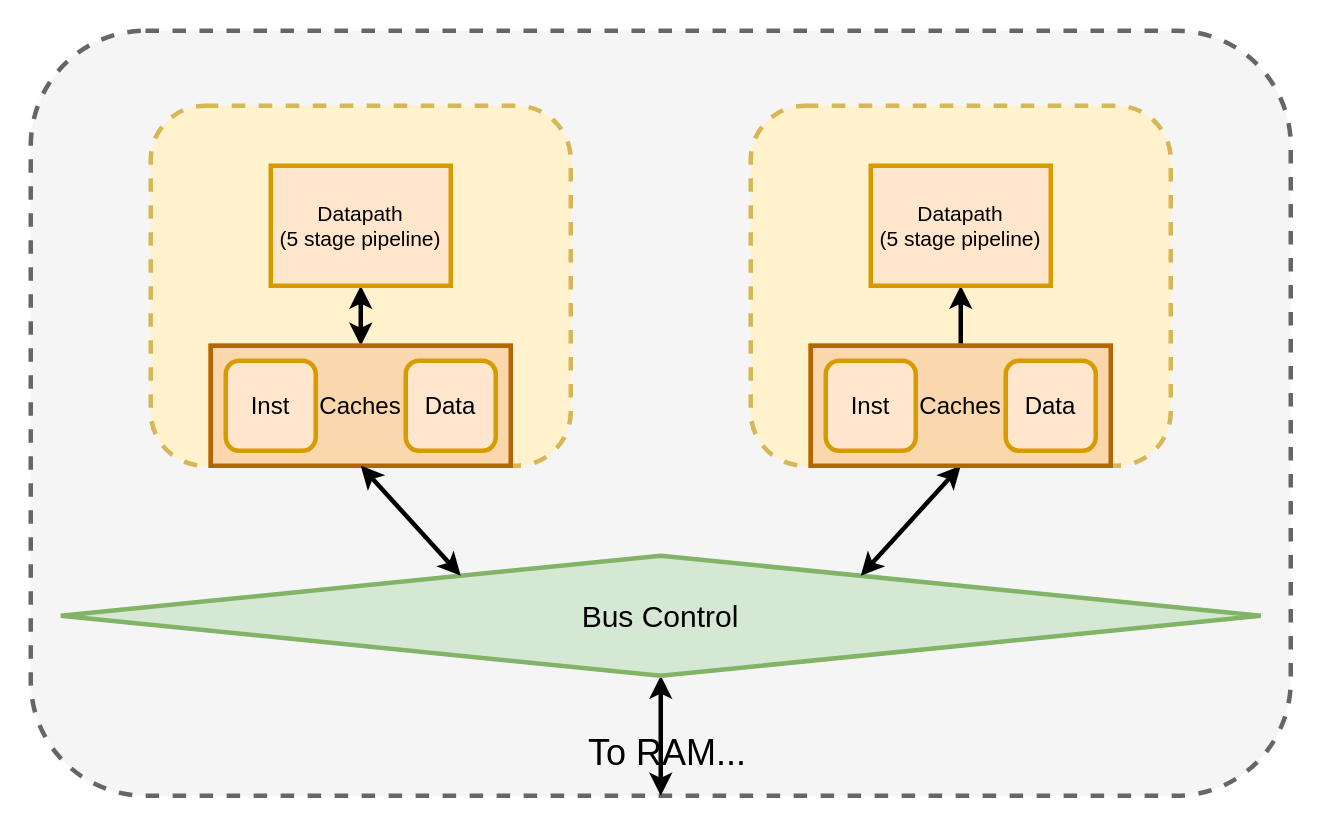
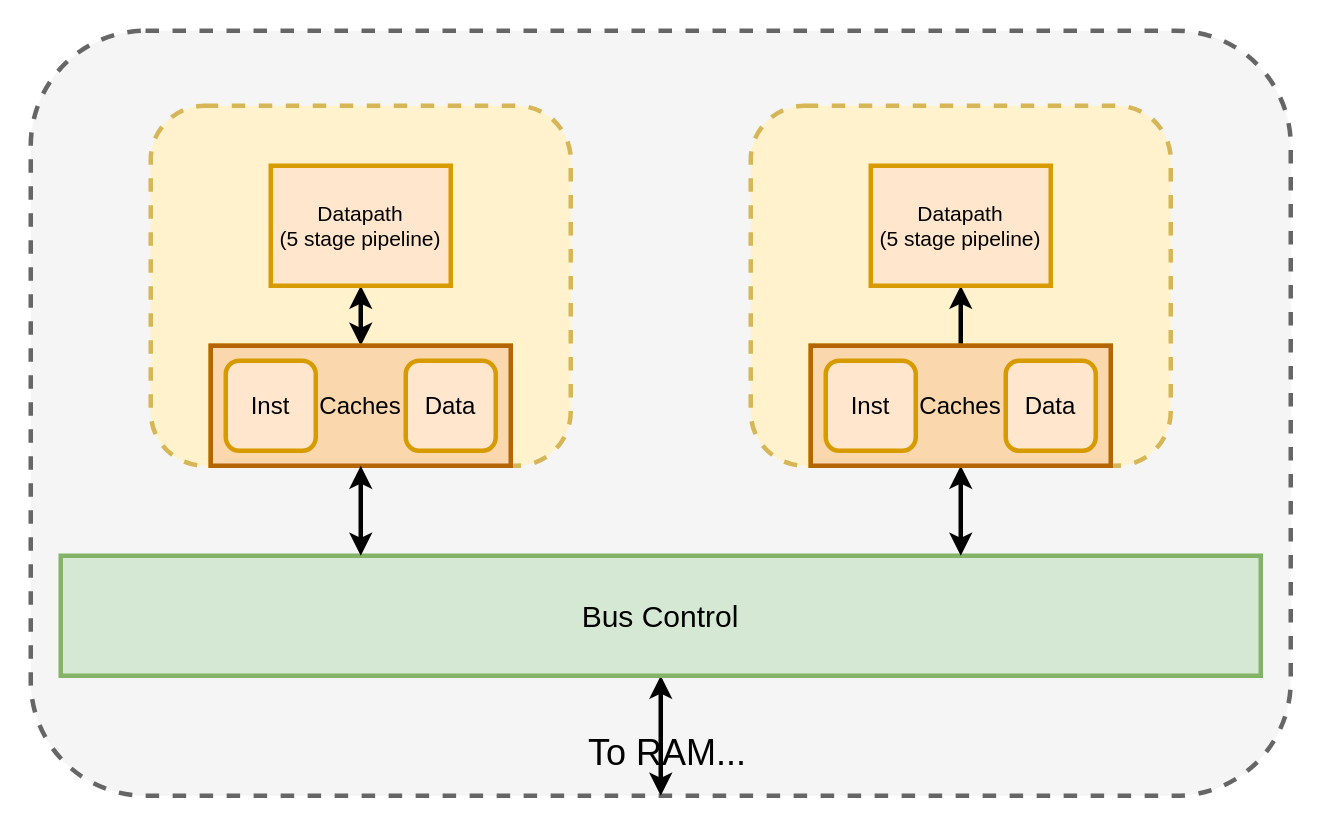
node "Bus Control": shape diamond -> rectangle
